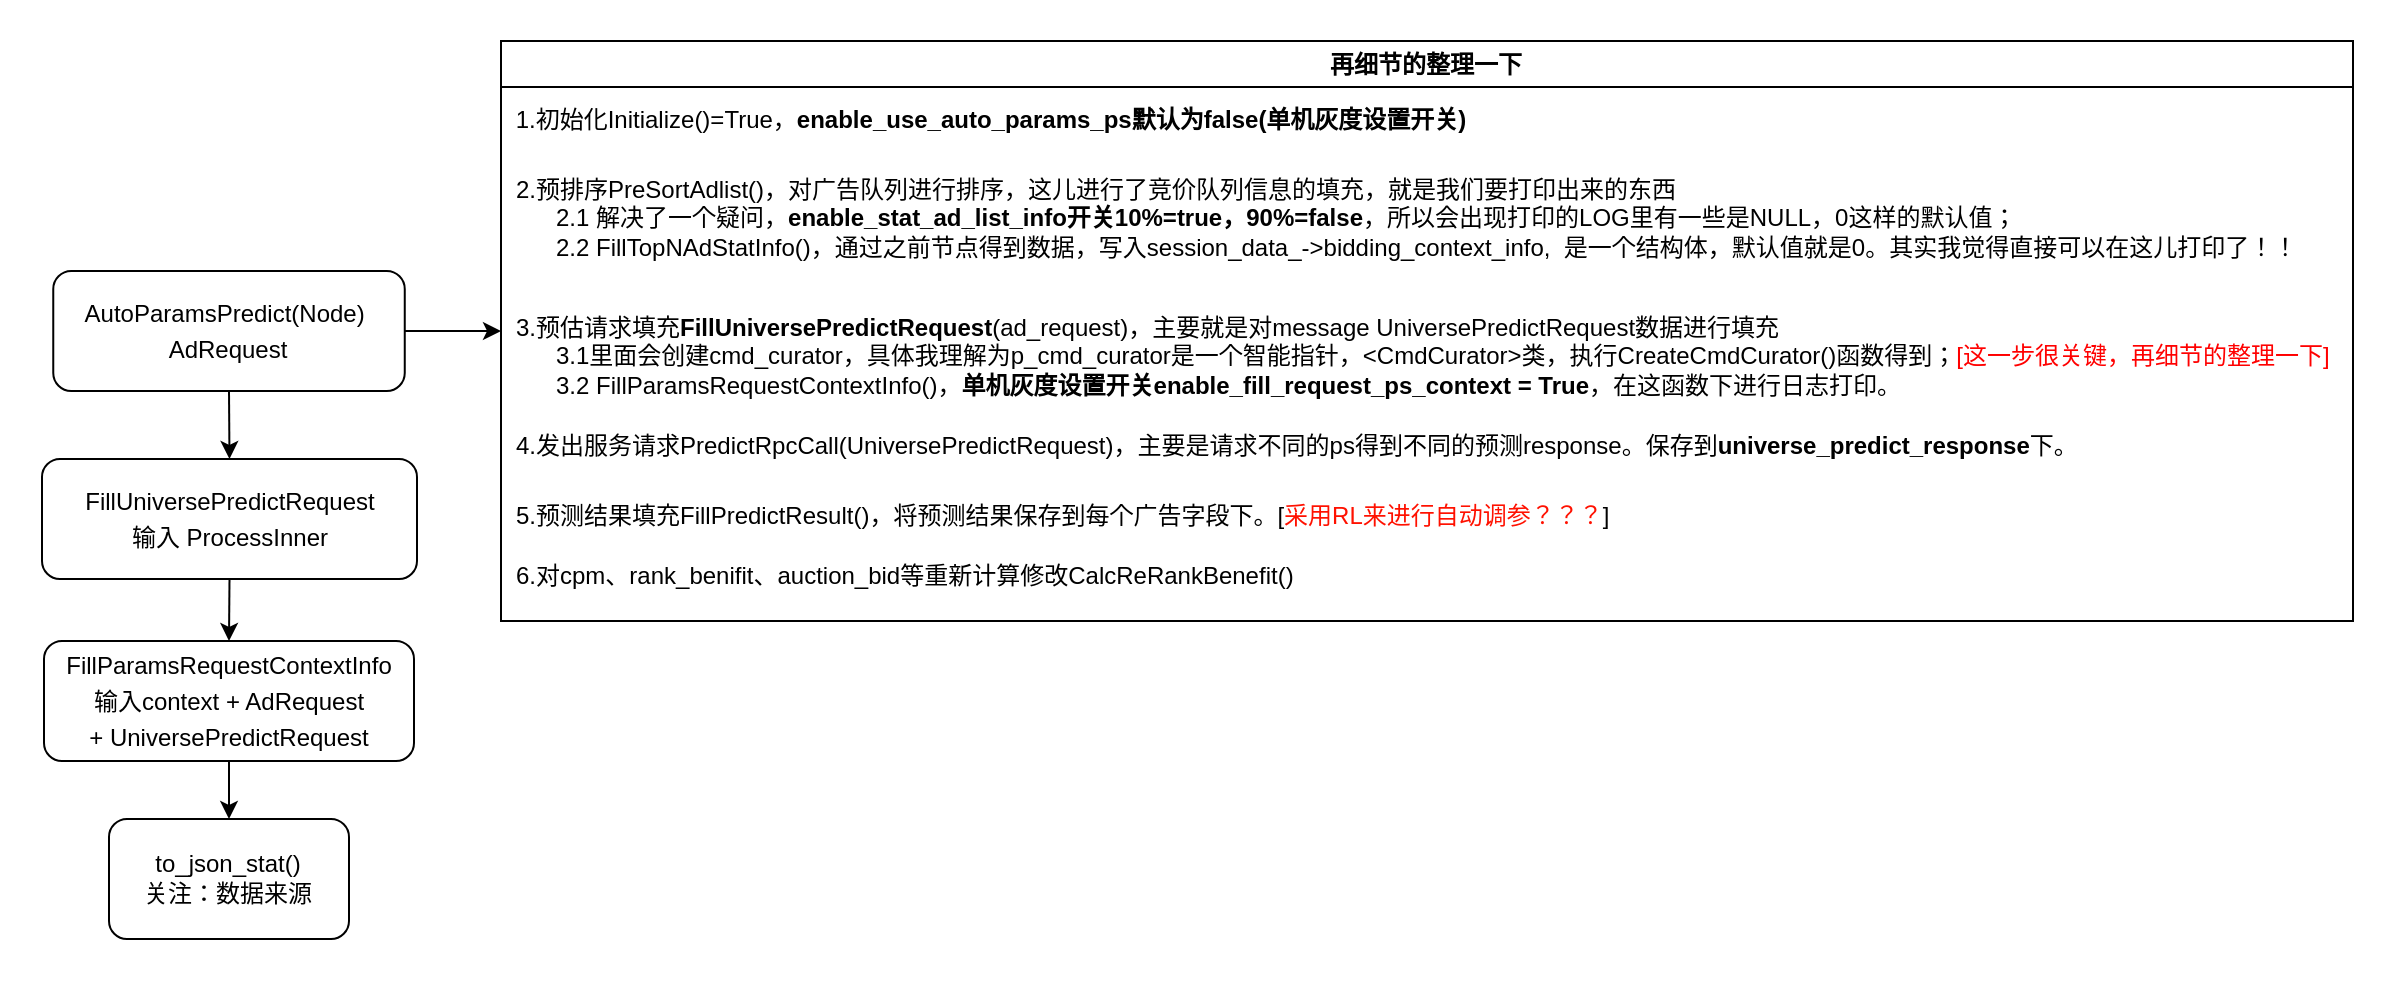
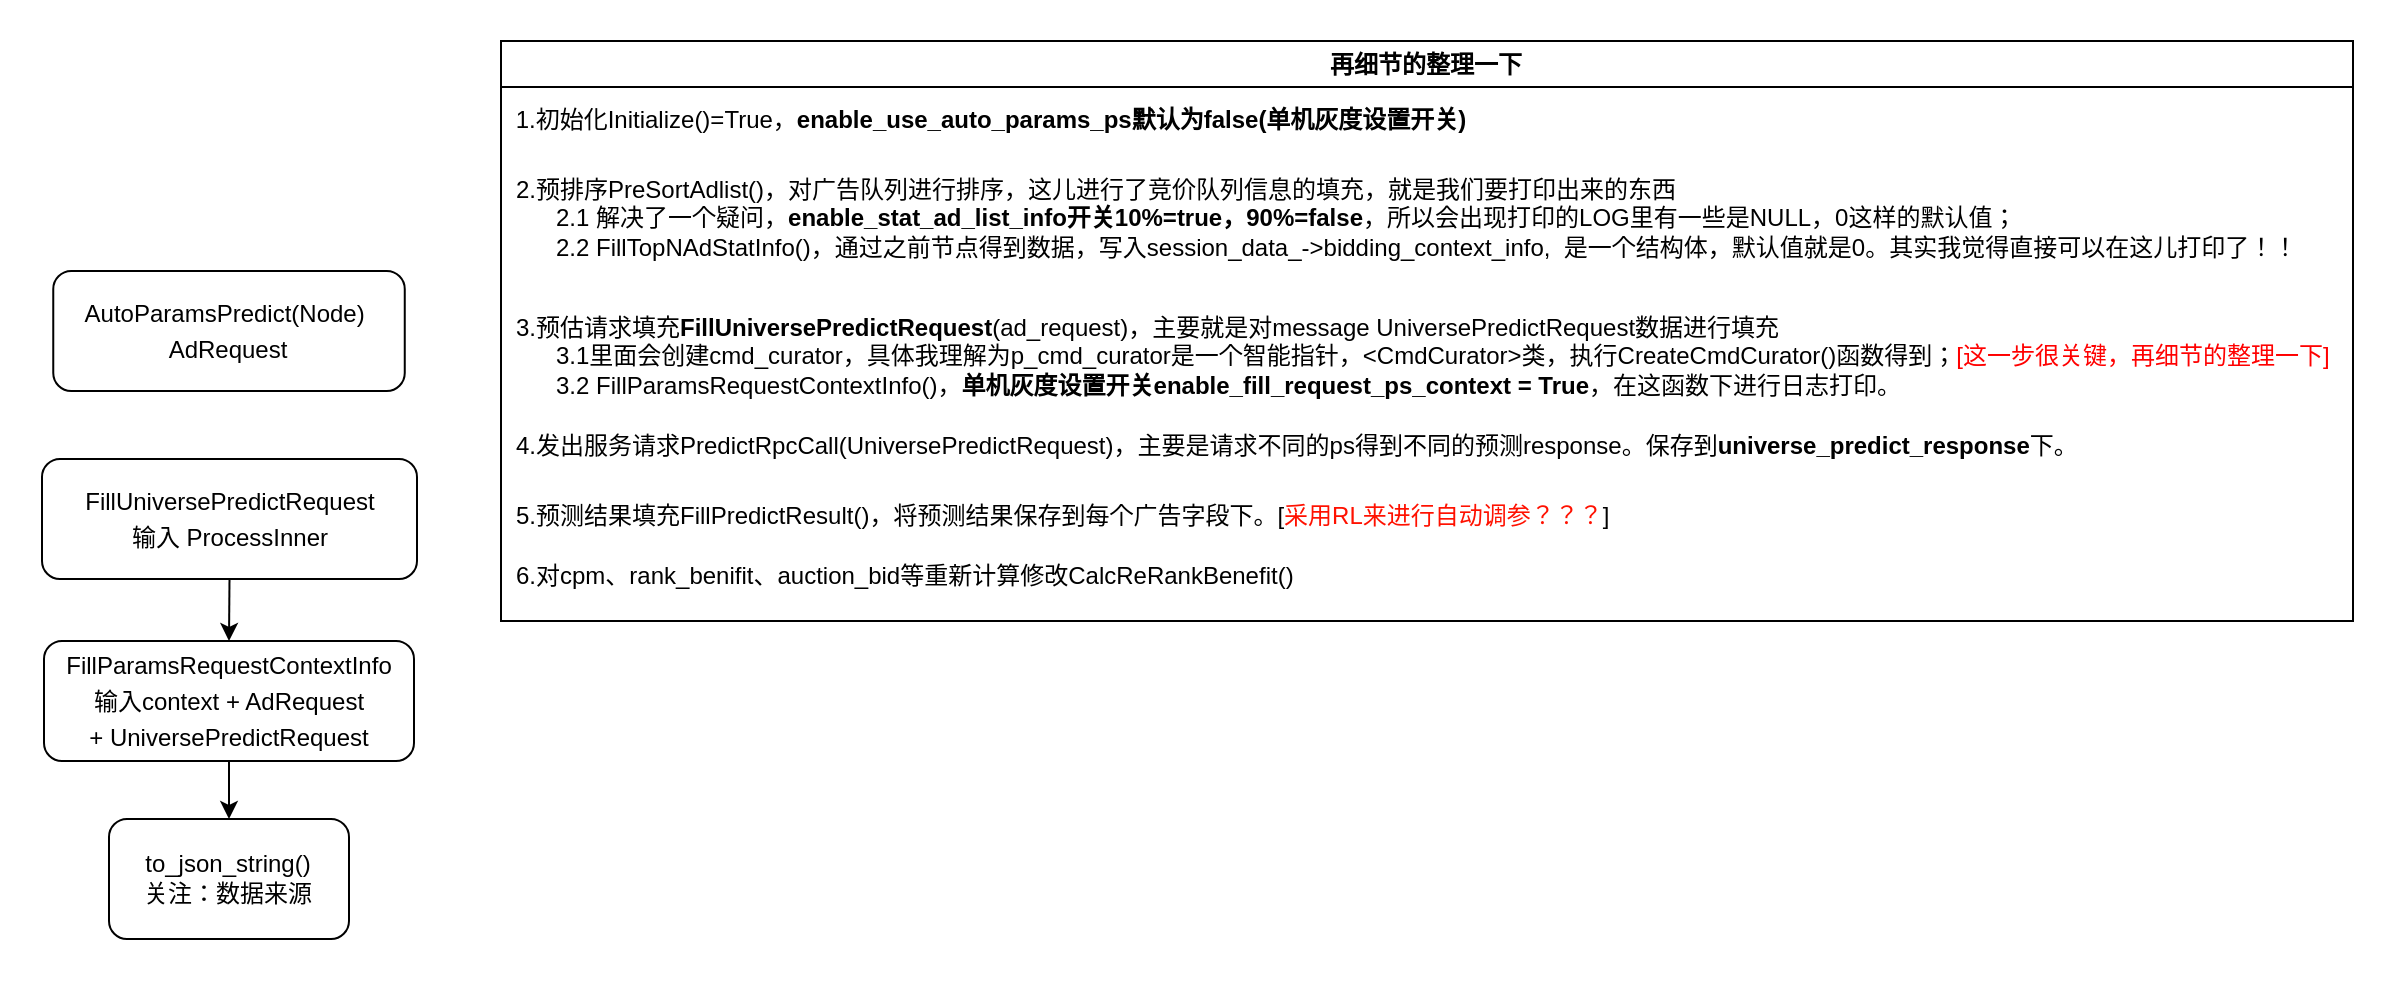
edge "AutoParamsPredict(Node) AdRequest" -> "再细节的整理一下": removed
edge "AutoParamsPredict(Node) AdRequest" -> "FillUniversePredictRequest 输入 ProcessInner": removed
node "to_json_stat() 关注：数据来源": label "to_json_stat() 关注：数据来源" -> "to_json_string() 关注：数据来源"
